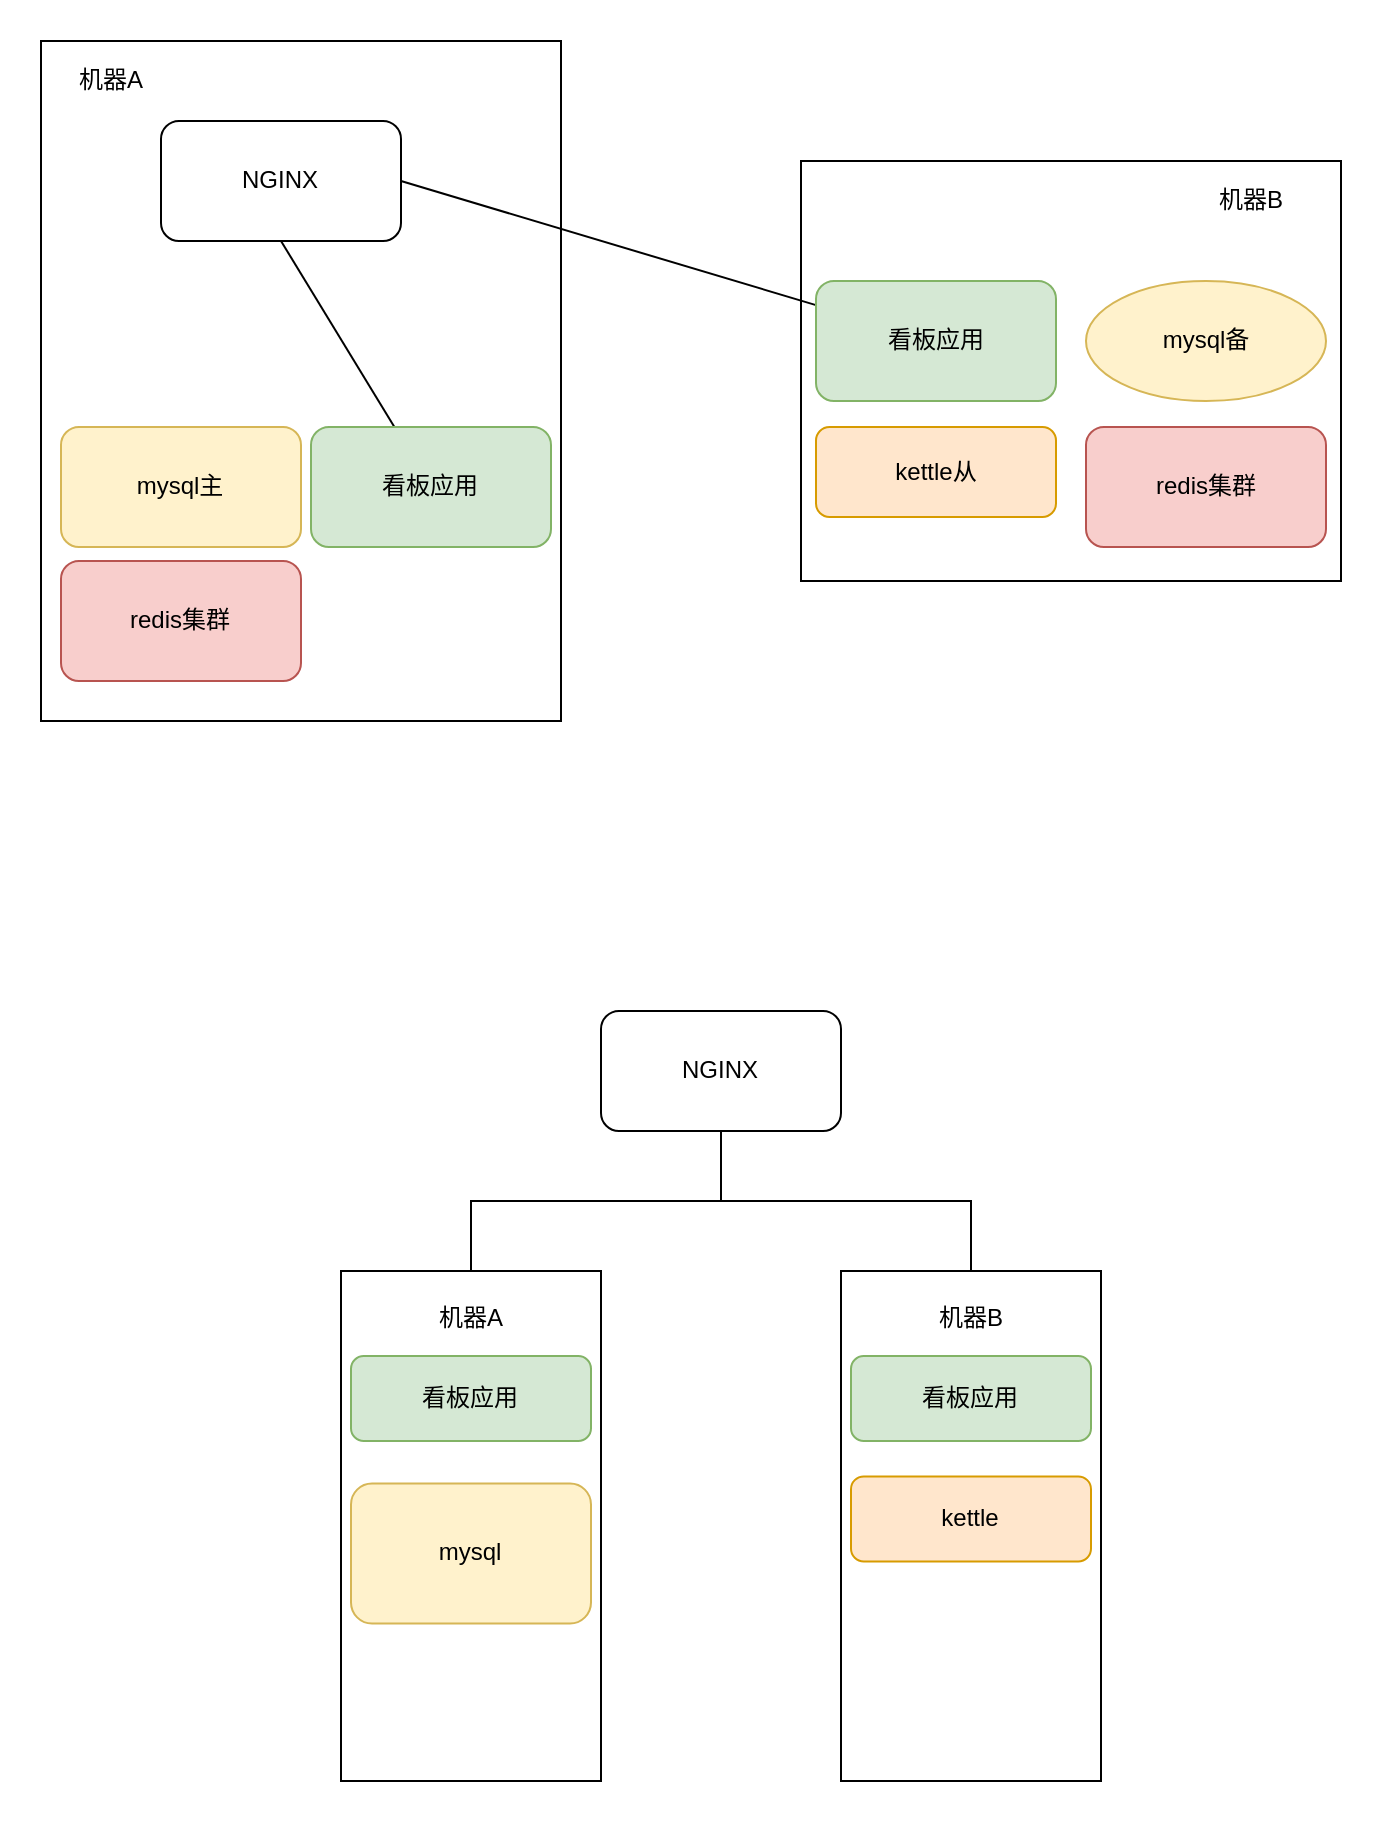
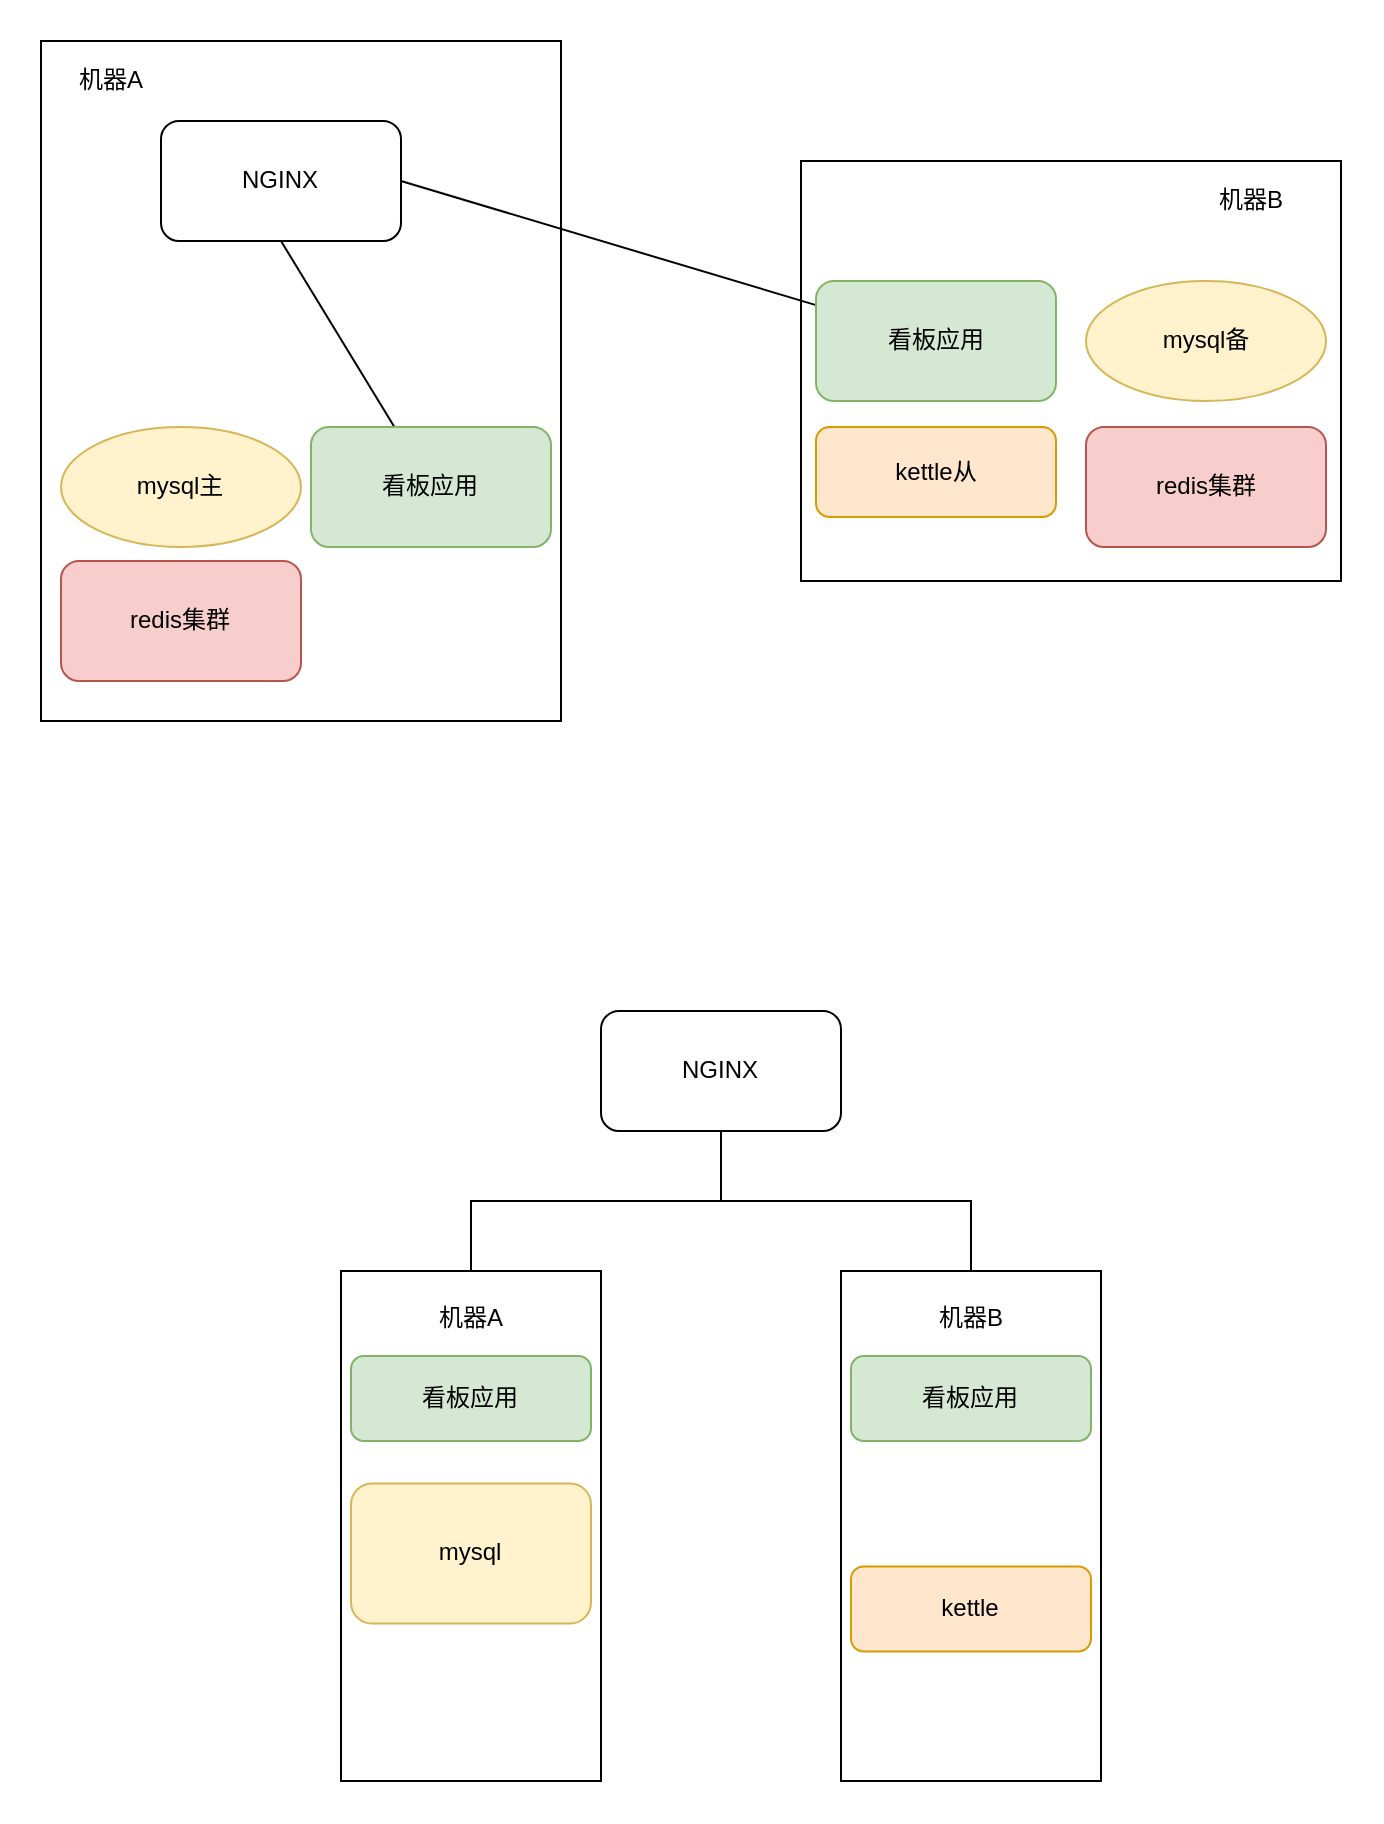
node "mysql主": shape rounded rectangle -> ellipse
node "kettle": moved (971, 1519) -> (971, 1609)
